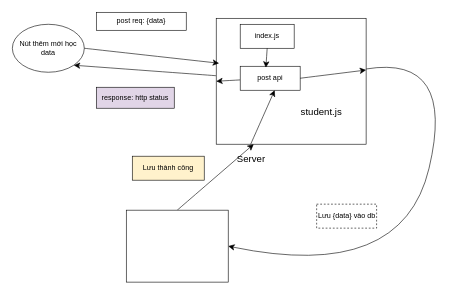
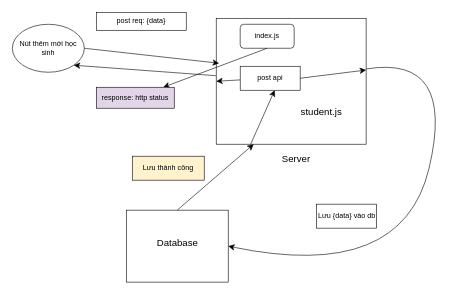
node "index.js": shape rectangle -> rounded rectangle
node "Nút thêm mới học data": label "Nút thêm mới học data" -> "Nút thêm mới học sinh"
edge "index.js" -> "post api": now "index.js" -> "response: http status"
node "Server": moved (251, 159) -> (296, 159)
node "Lưu {data} vào db": style dashed -> solid
node "Database": added
